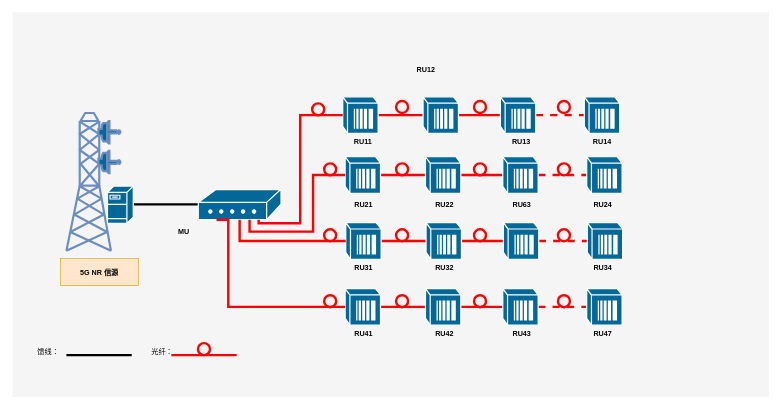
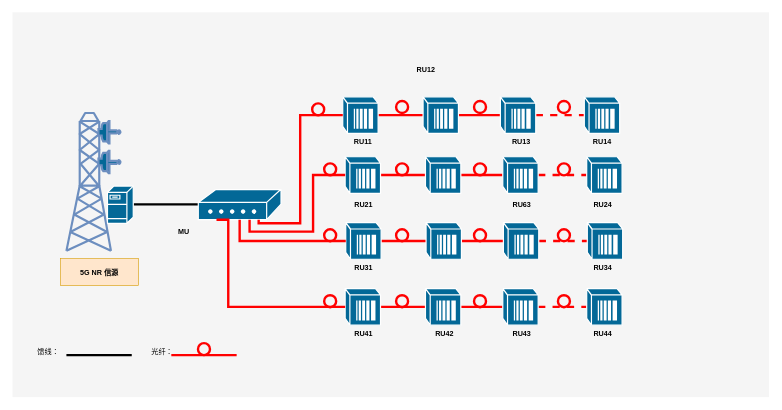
node "RU22": removed
node "RU32": removed
node "RU47": label "RU47" -> "RU44"
